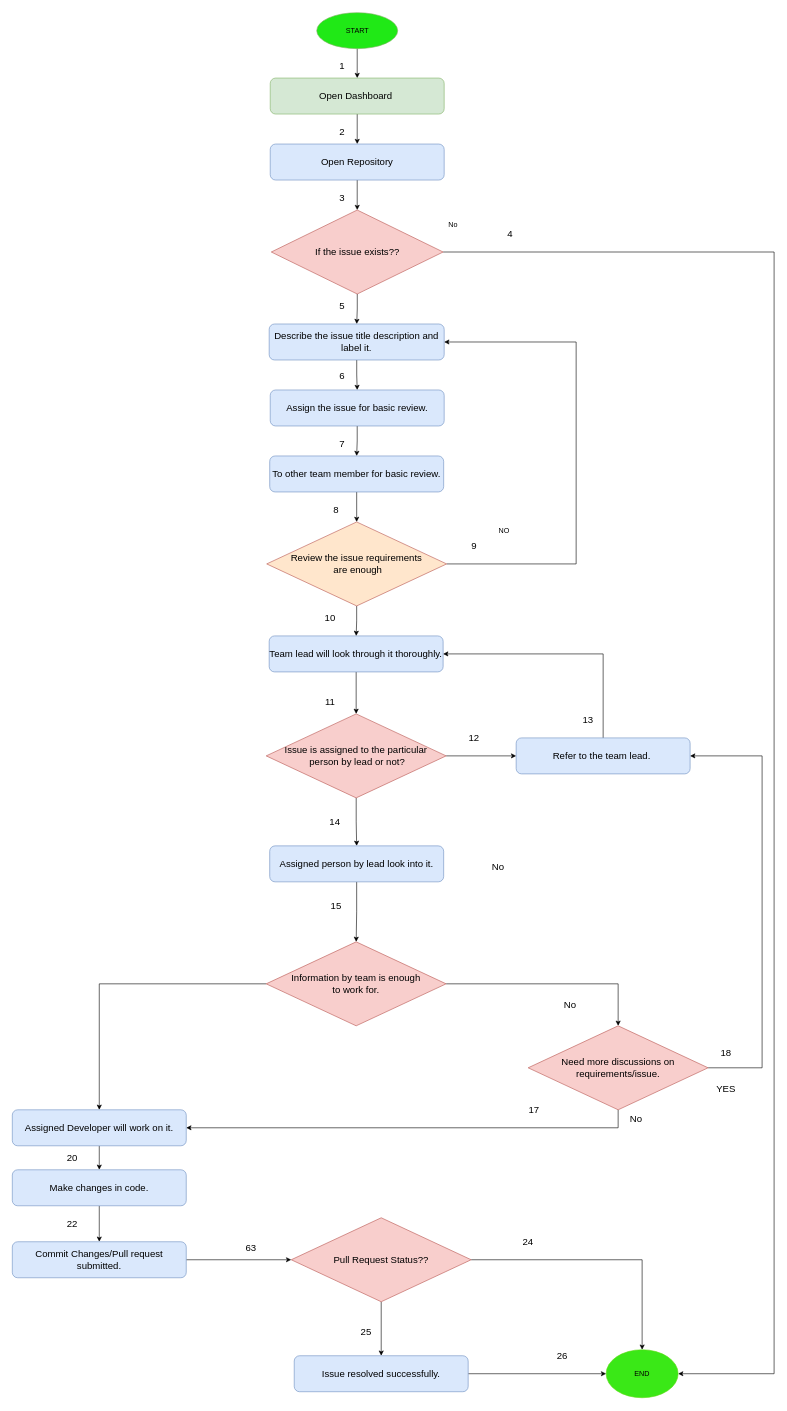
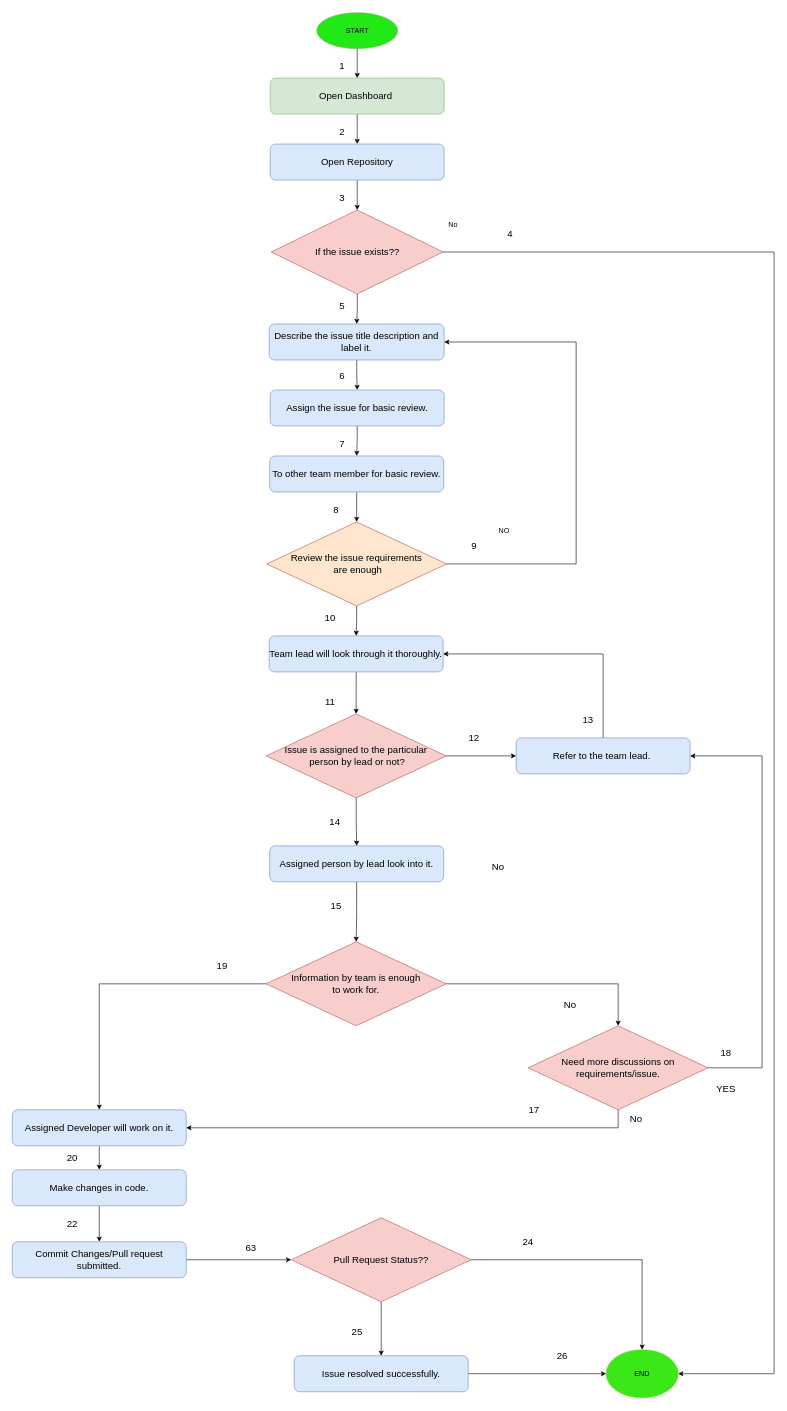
node "19": added
node "25": moved (366, 1332) -> (357, 1332)
